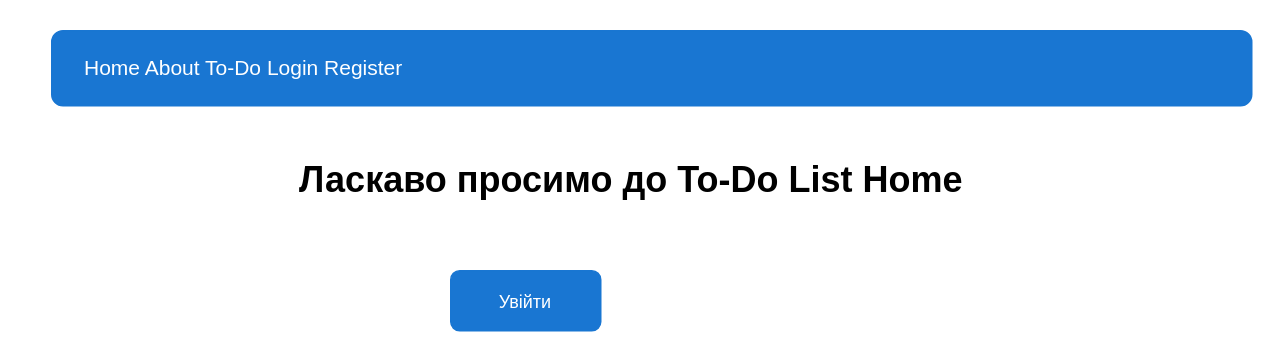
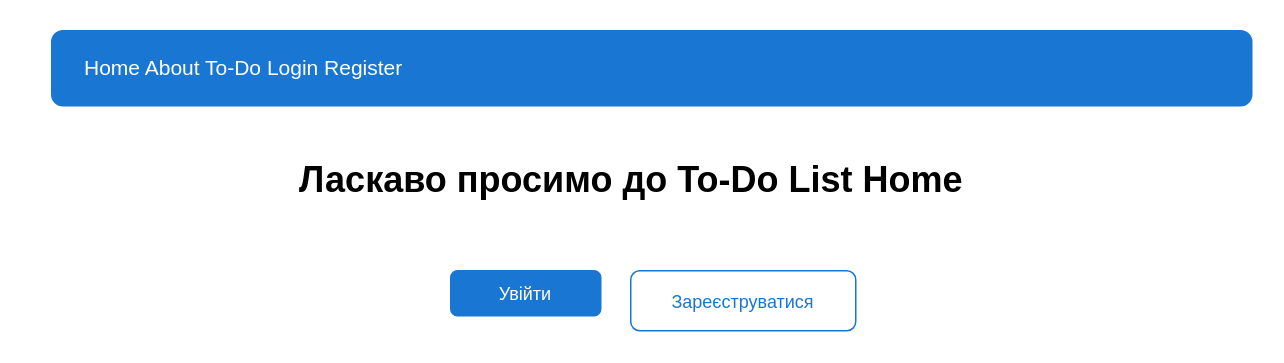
node "Увійти": size 150x60 -> 150x45
node "Зареєструватися": added
